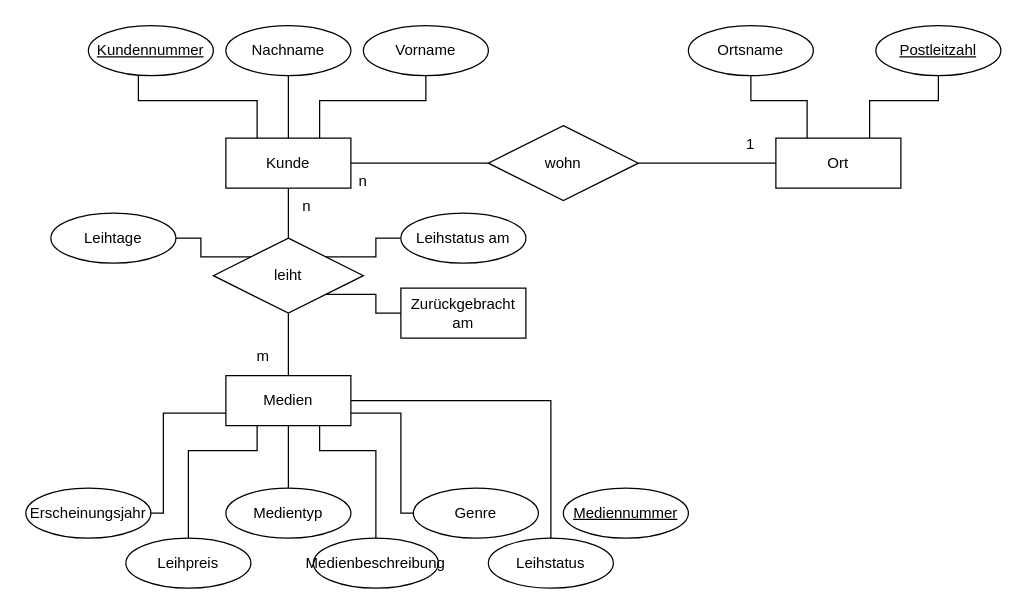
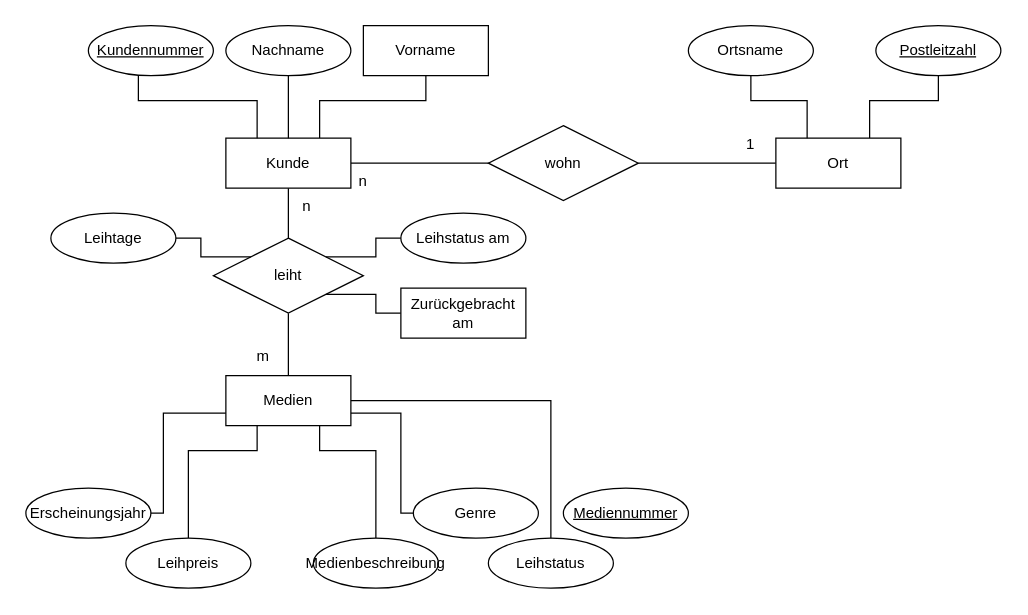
node "Vorname": shape ellipse -> rectangle
edge "Medien" -- "Medientyp": removed
node "Medientyp": removed
